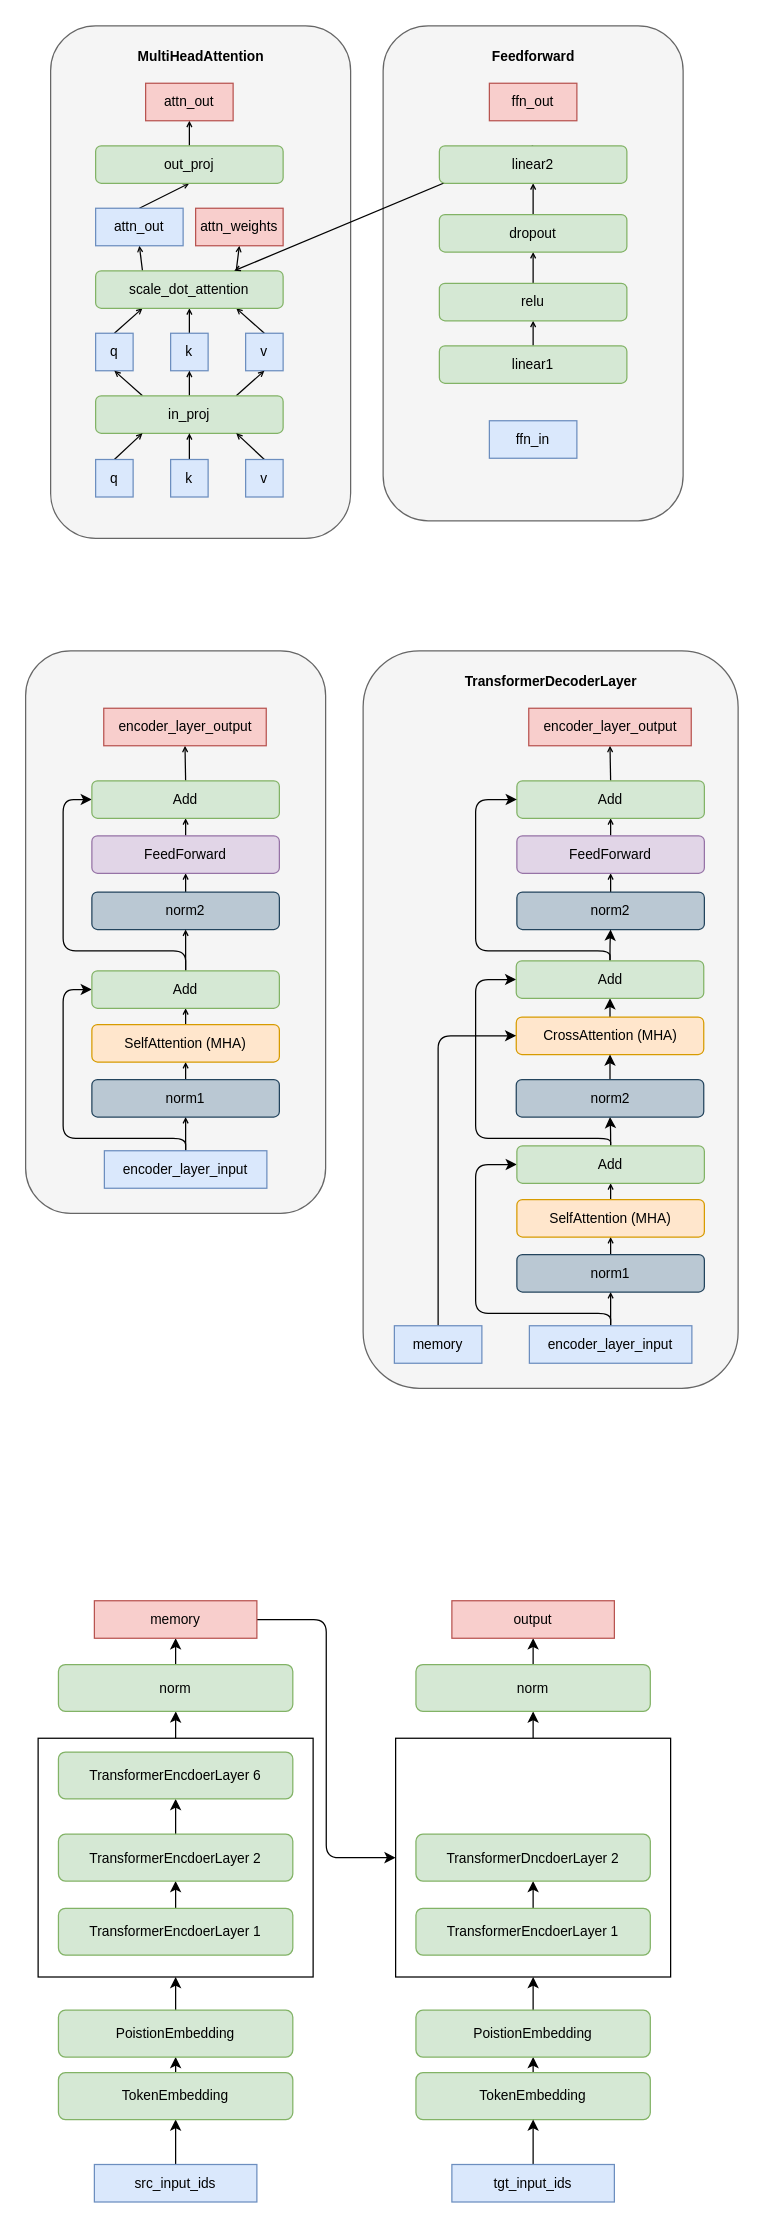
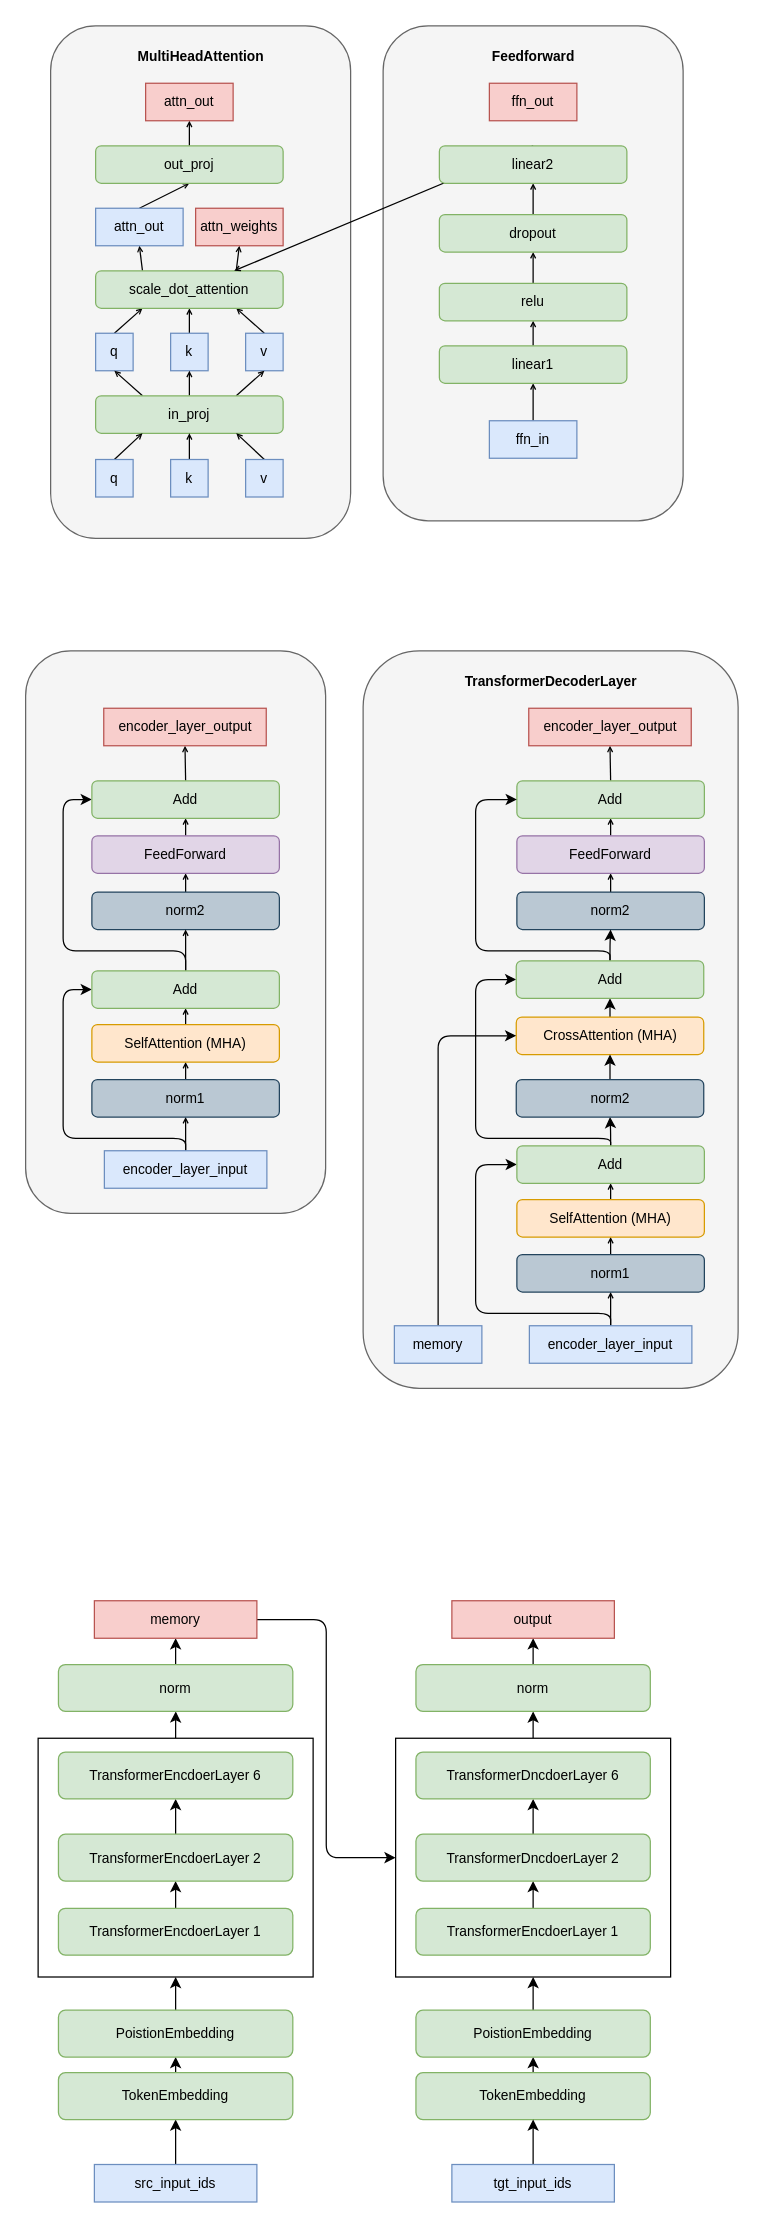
edge "ffn_in" -> "linear1": added
node "TransformerDncdoerLayer 6": added
edge "TransformerDncdoerLayer 2" -> "TransformerDncdoerLayer 6": added
